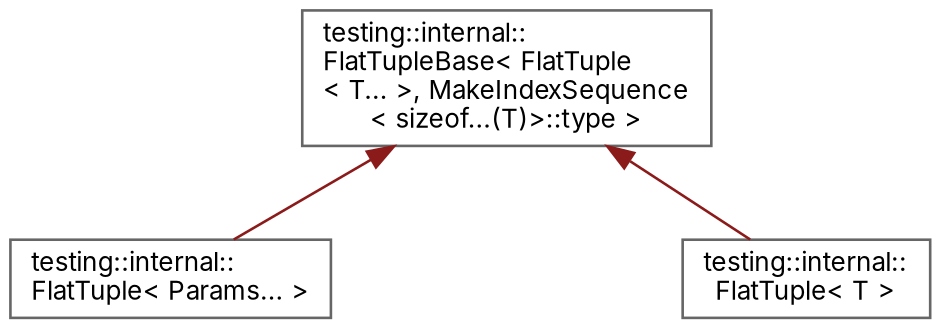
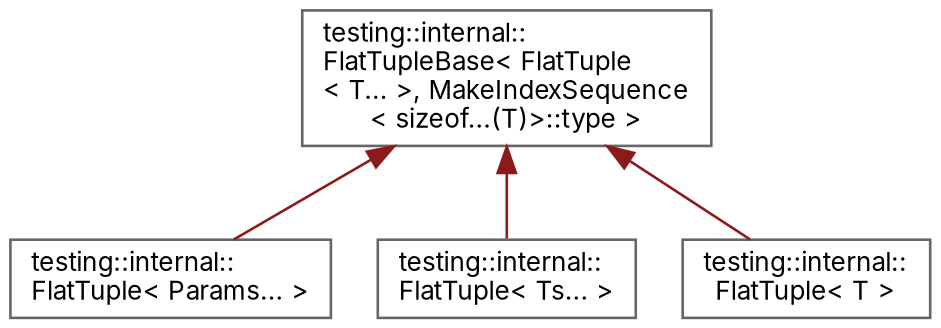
node "testing::internal:: FlatTuple< Ts... >": added
